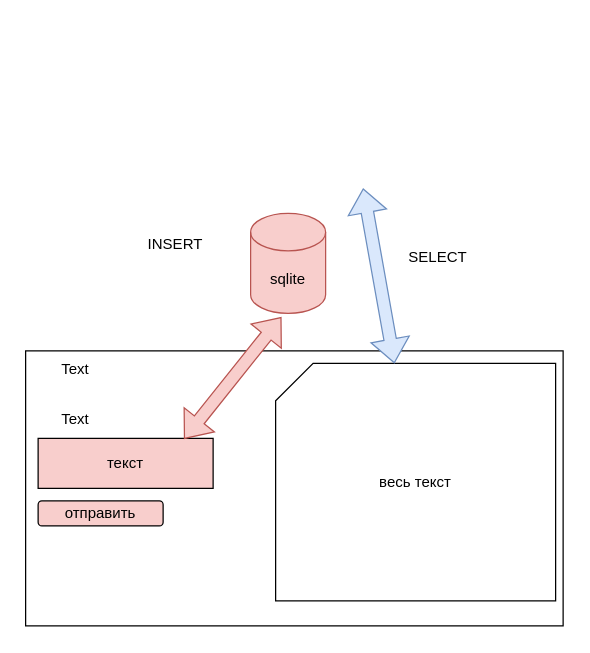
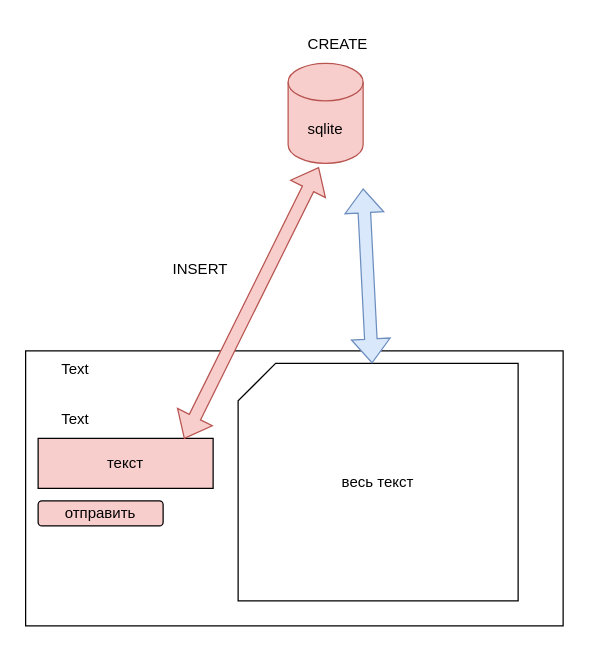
node "CREATE": added
node "INSERT": moved (176, 244) -> (201, 269)
node "SELECT": removed
node "sqlite": moved (288, 263) -> (326, 113)
node "весь текст": moved (416, 482) -> (378, 482)
